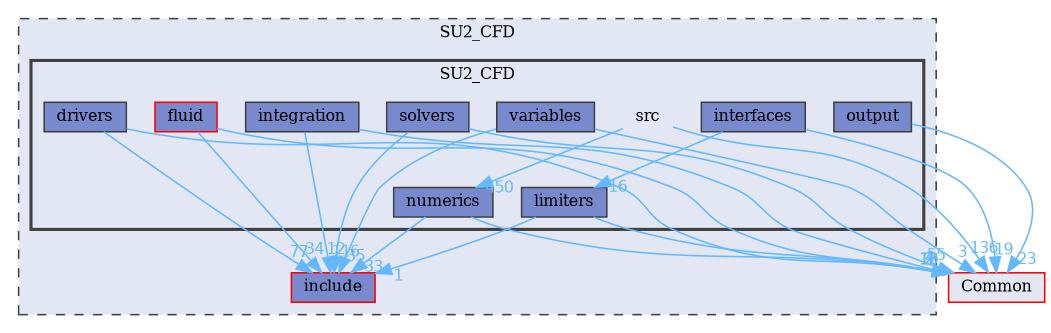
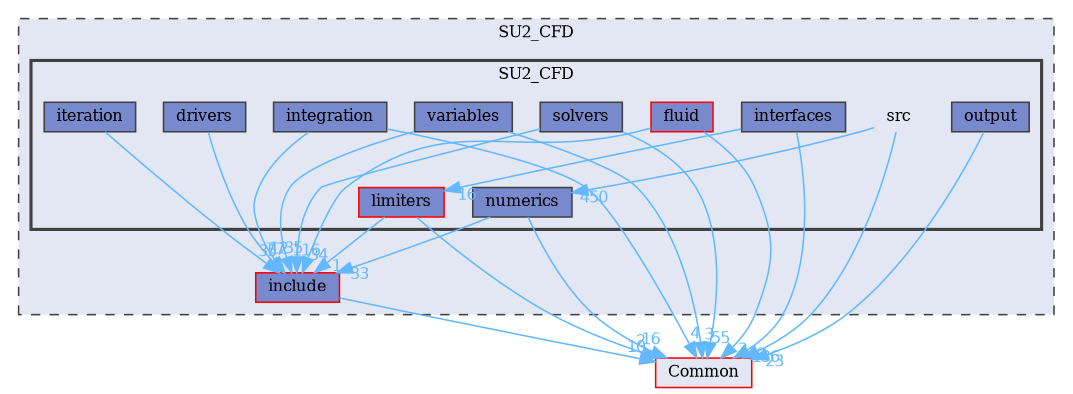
node "iteration": added
edge "drivers" -> "Common": now "include" -> "Common"
node "limiters": color grey25 -> red
